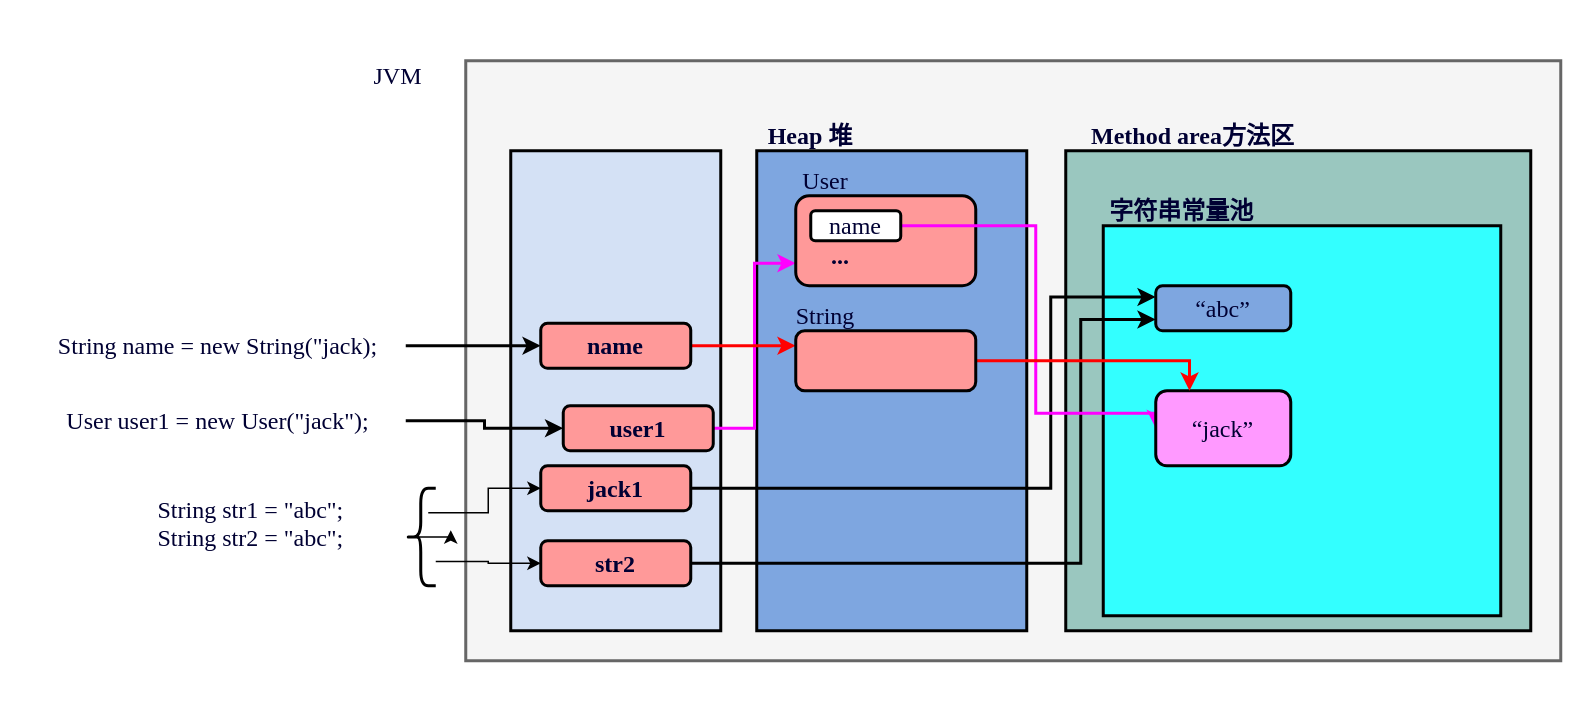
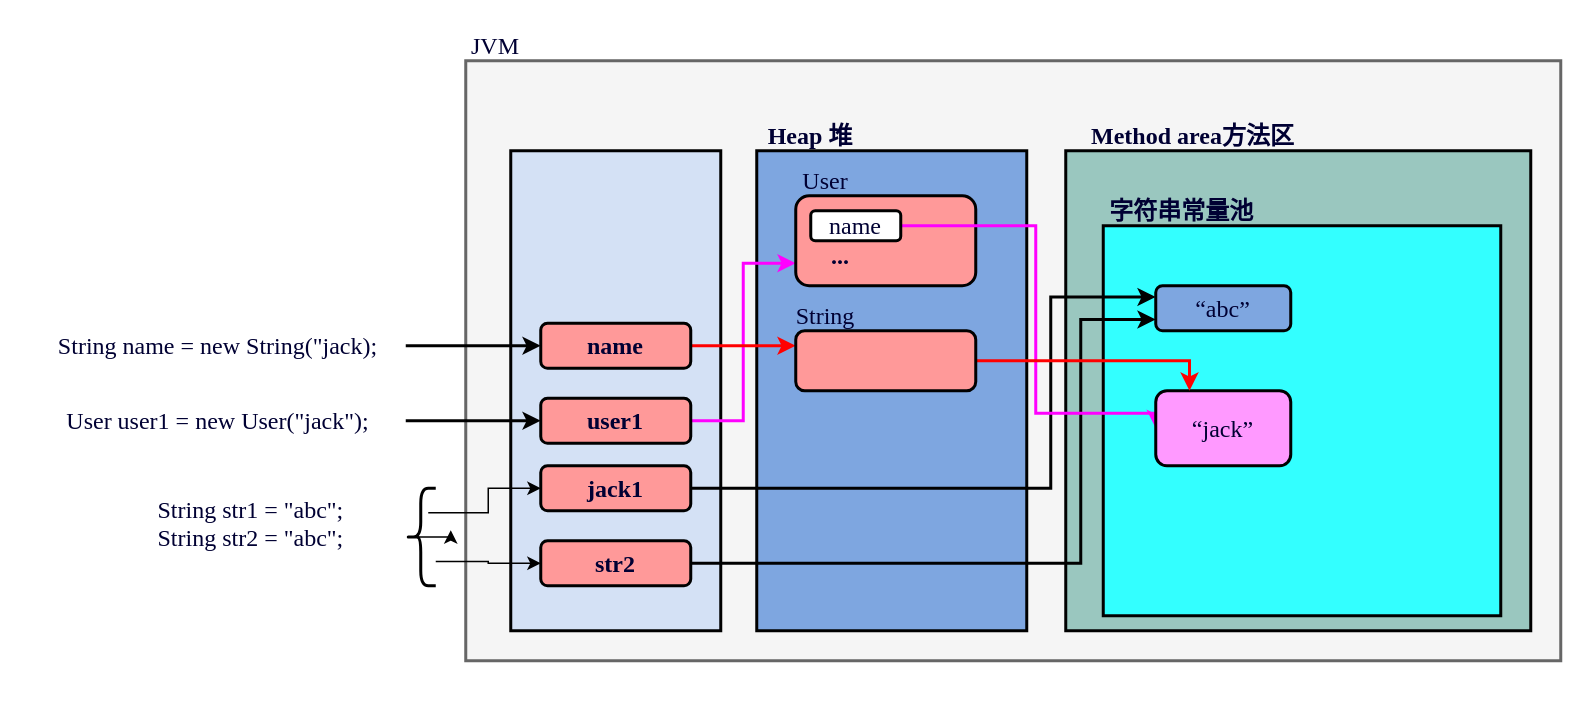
node "JVM": moved (398, 76) -> (496, 46)
node "user1": moved (638, 428) -> (616, 421)
